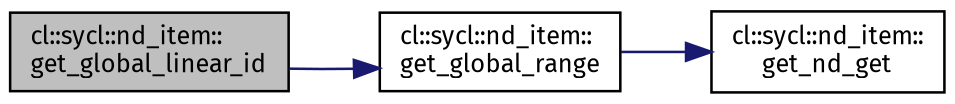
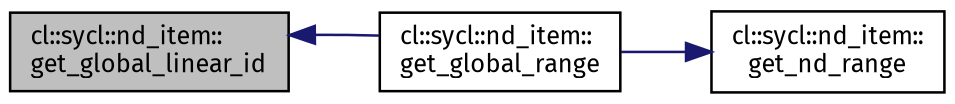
node "cl::sycl::nd_item:: get_nd_get": label "cl::sycl::nd_item:: get_nd_get" -> "cl::sycl::nd_item:: get_nd_range"
edge "cl::sycl::nd_item:: get_global_linear_id" -> "cl::sycl::nd_item:: get_global_range": reversed
